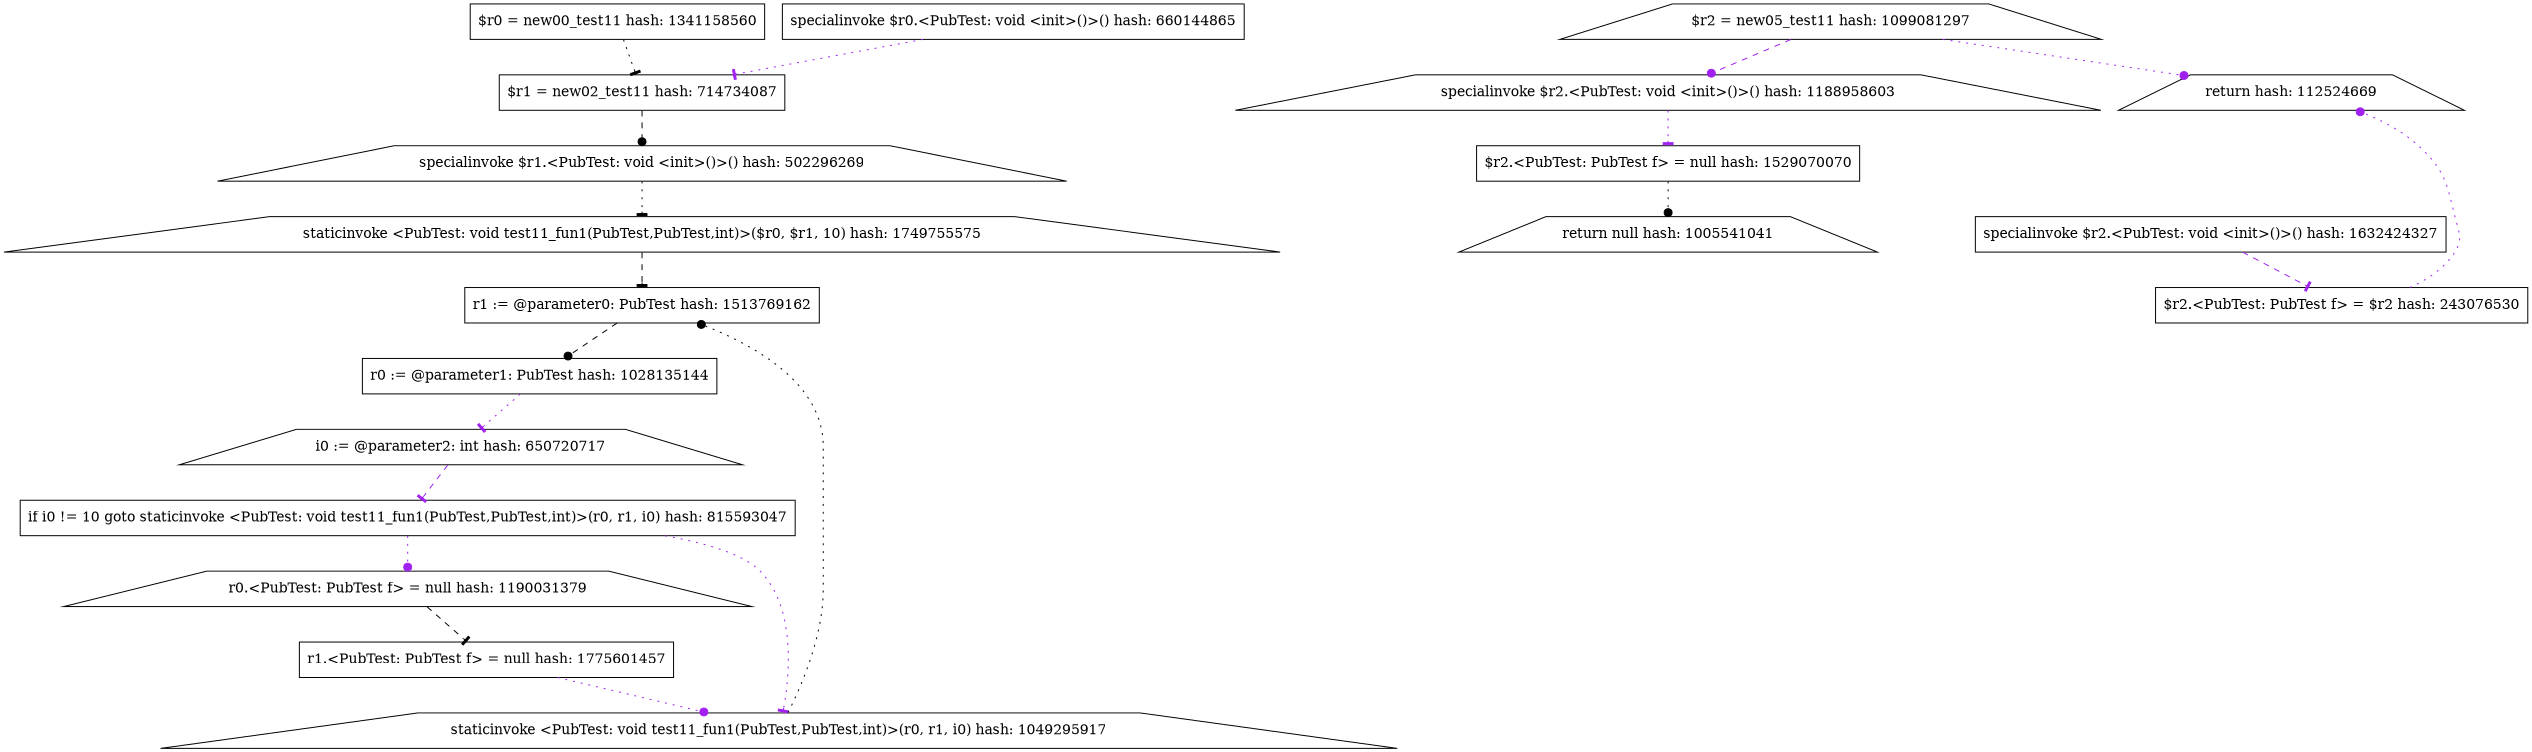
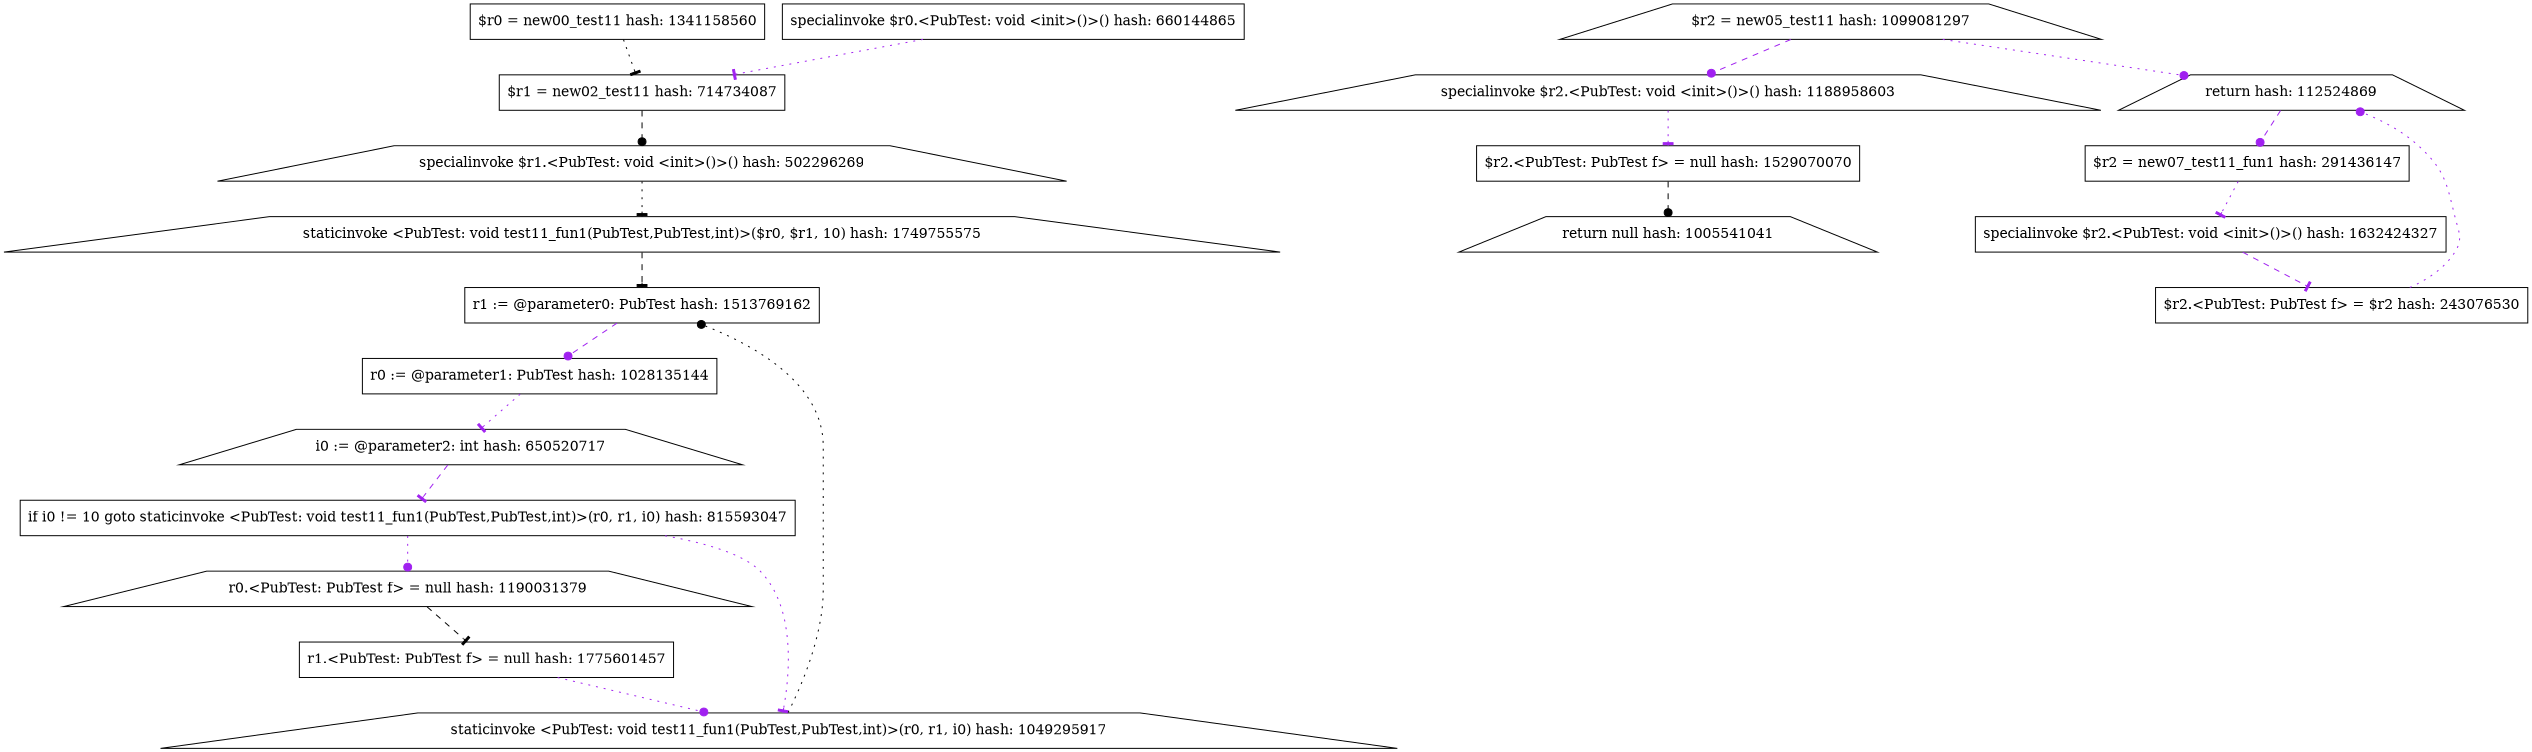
node "return hash: 112524669": label "return hash: 112524669" -> "return hash: 112524869"
node "$r2 = new07_test11_fun1 hash: 291436147": added
edge "$r2.<PubTest: PubTest f> = null hash: 1529070070" -> "return null hash: 1005541041": style dotted -> dashed
edge "r1 := @parameter0: PubTest hash: 1513769162" -> "r0 := @parameter1: PubTest hash: 1028135144": color black -> purple
node "i0 := @parameter2: int hash: 650720717": label "i0 := @parameter2: int hash: 650720717" -> "i0 := @parameter2: int hash: 650520717"
